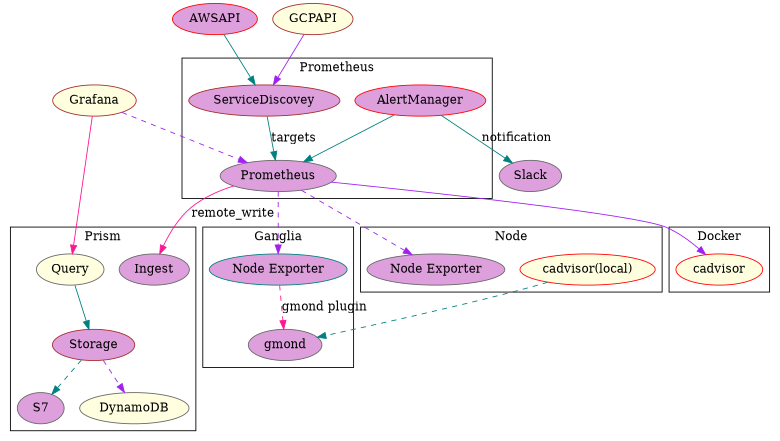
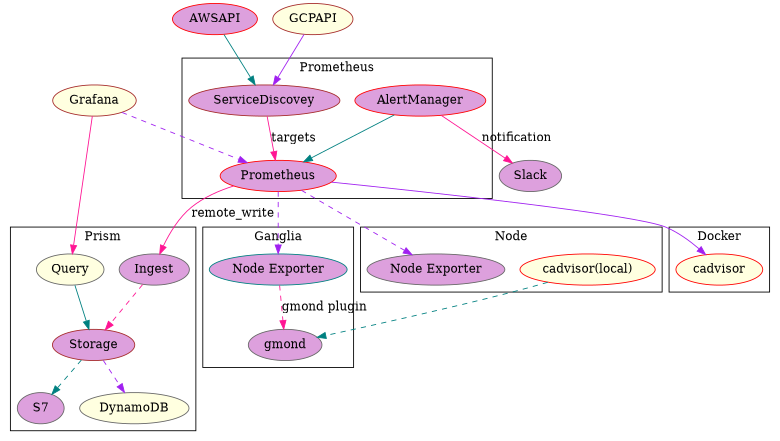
edge "ServiceDiscovey" -> "Prometheus": color teal -> deeppink
edge "AlertManager" -> "Slack": color teal -> deeppink
node "Prometheus": color gray40 -> red
edge "Ingest" -> "Storage": added
